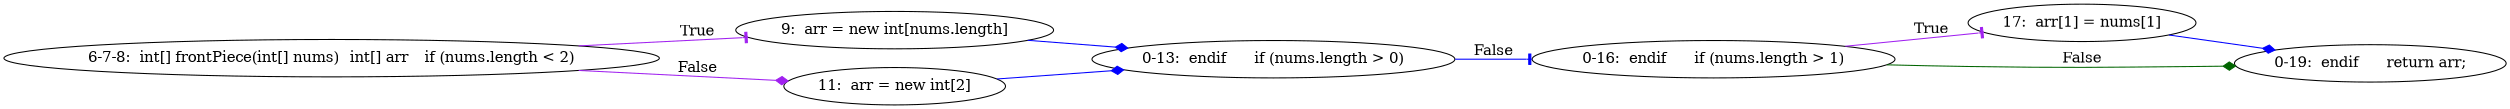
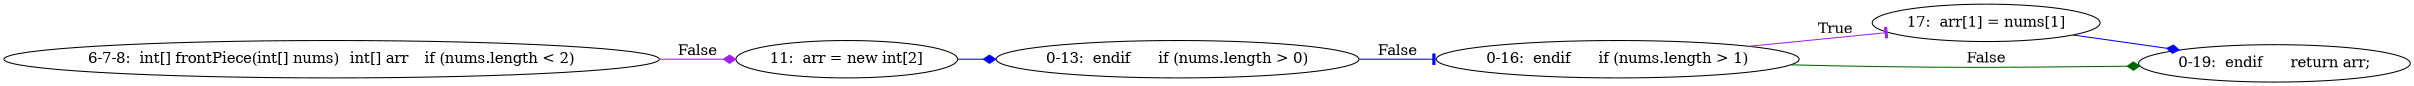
node "9:  arr = new int[nums.length]": removed
